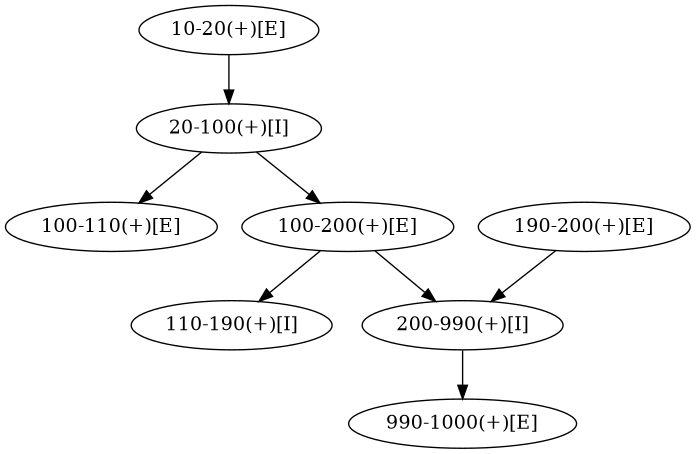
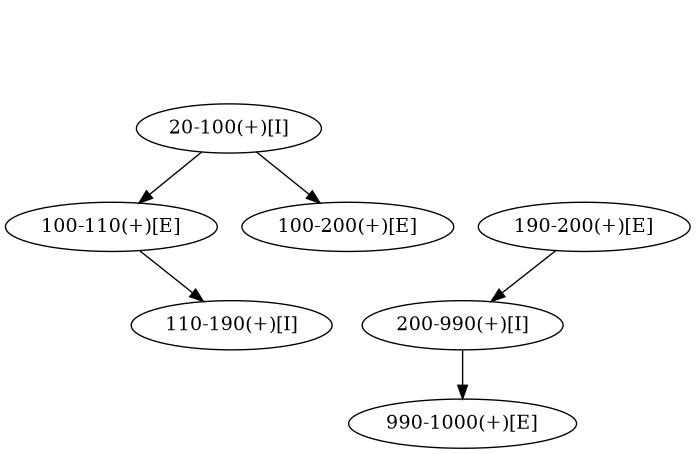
node "10-20(+)[E]": removed
edge "100-200(+)[E]" -> "110-190(+)[I]": now "100-110(+)[E]" -> "110-190(+)[I]"
edge "100-200(+)[E]" -> "200-990(+)[I]": removed
